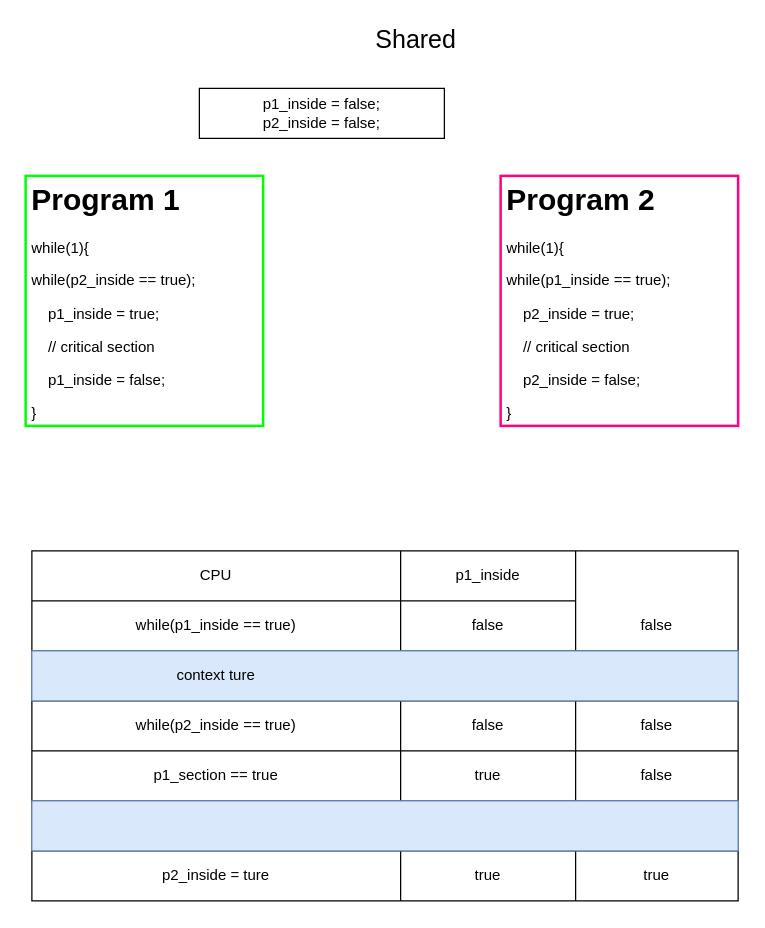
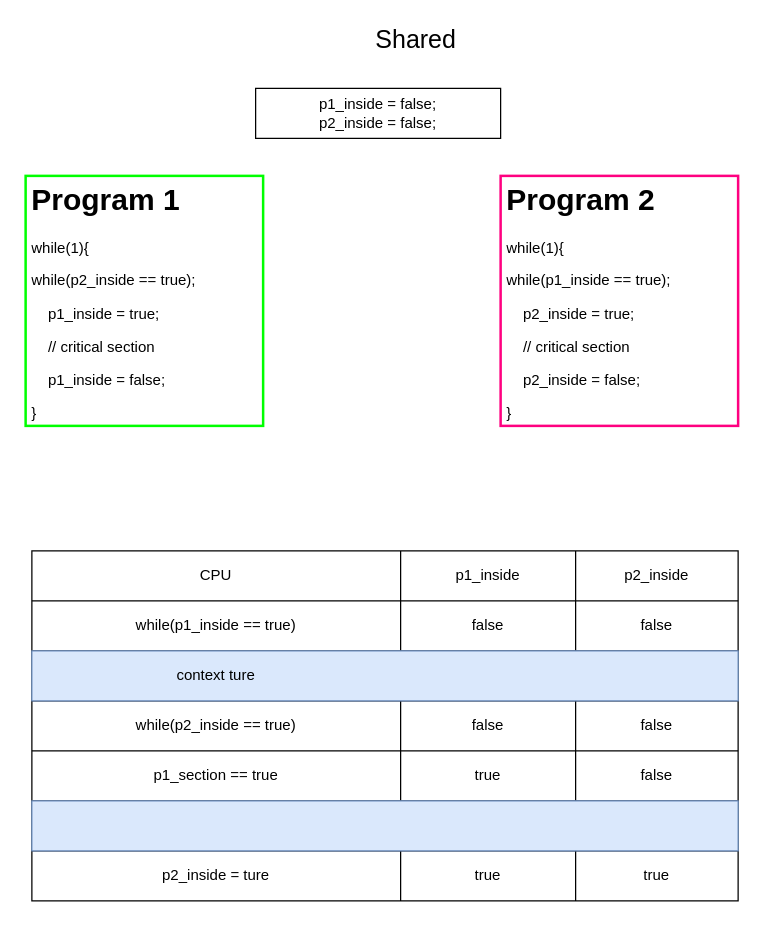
node "p1_inside = false; p2_inside = false;": moved (322, 113) -> (378, 113)
node "p2_inside": added
